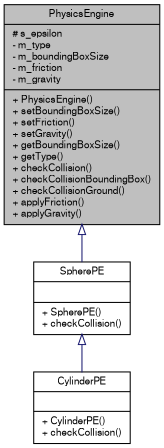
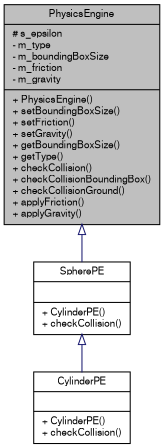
node "SpherePE": text "+ SpherePE()" -> "+ CylinderPE()"
